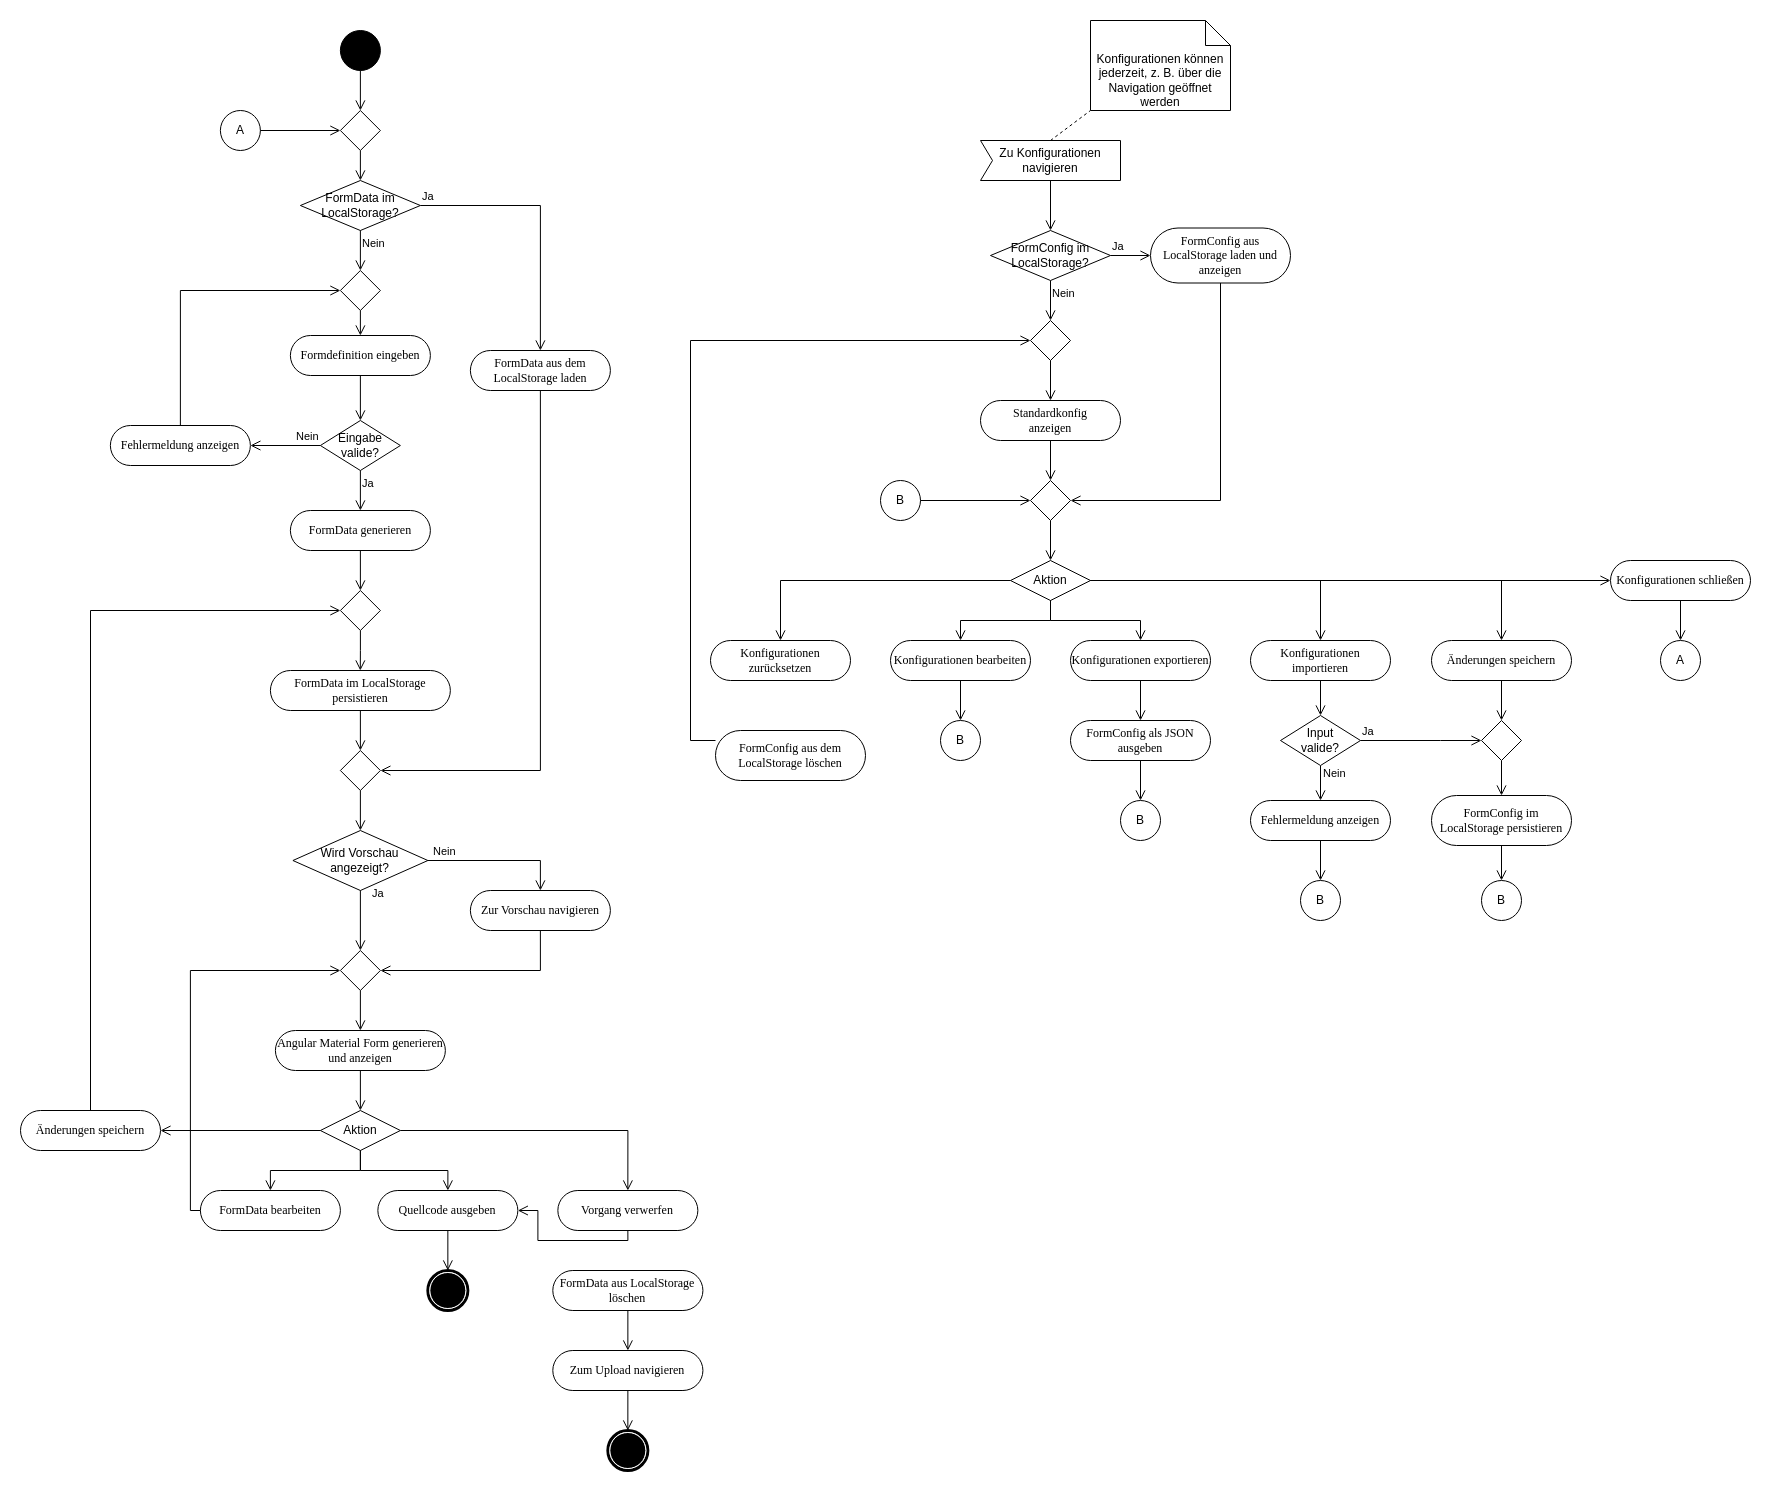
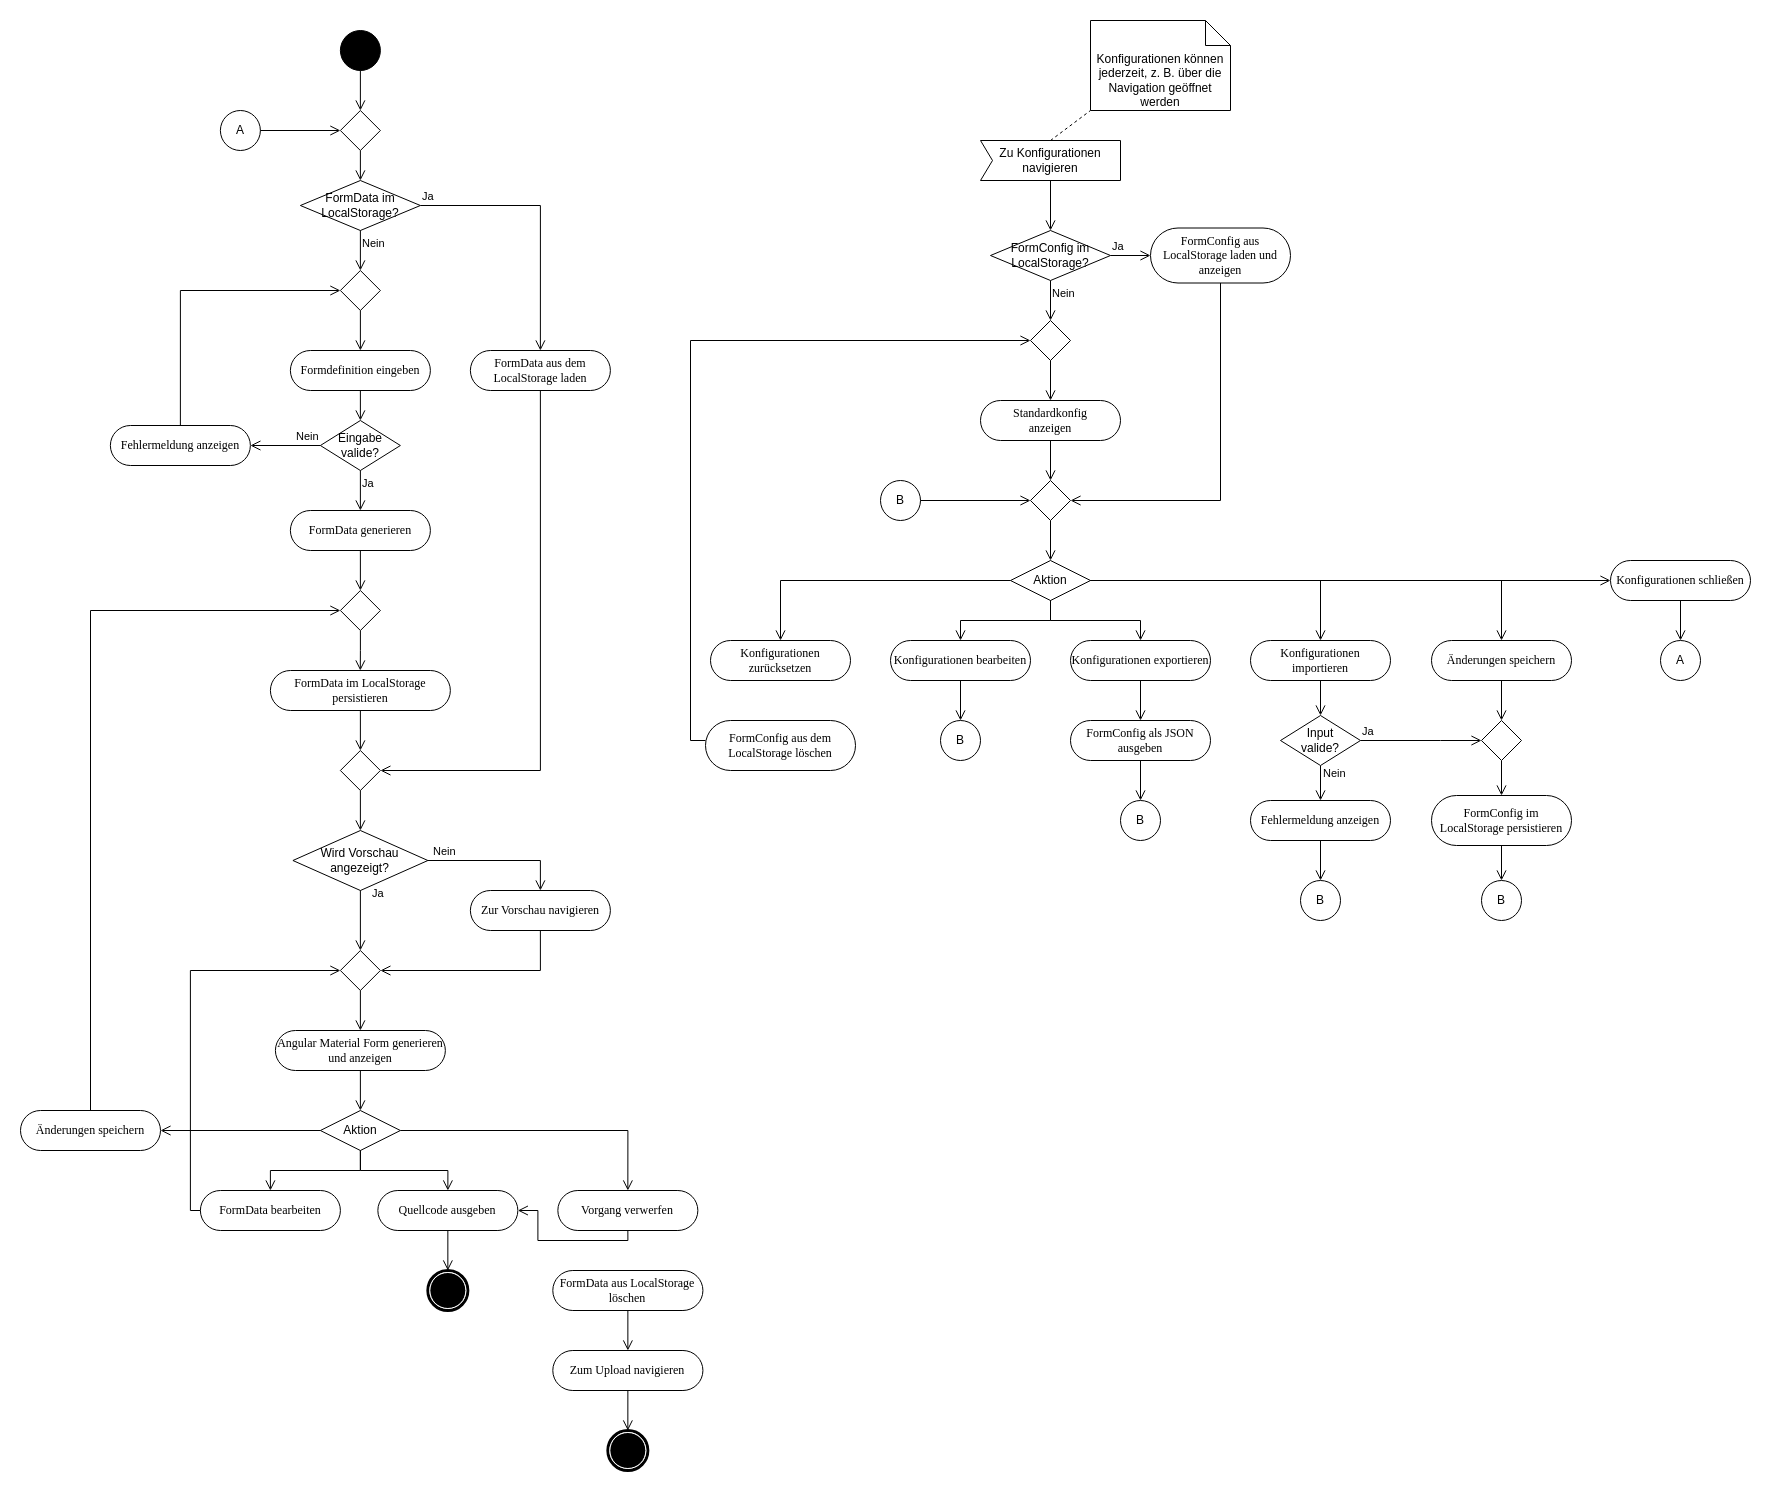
node "Formdefinition eingeben": moved (360, 356) -> (360, 371)
node "FormConfig aus dem LocalStorage löschen": moved (791, 756) -> (781, 746)
